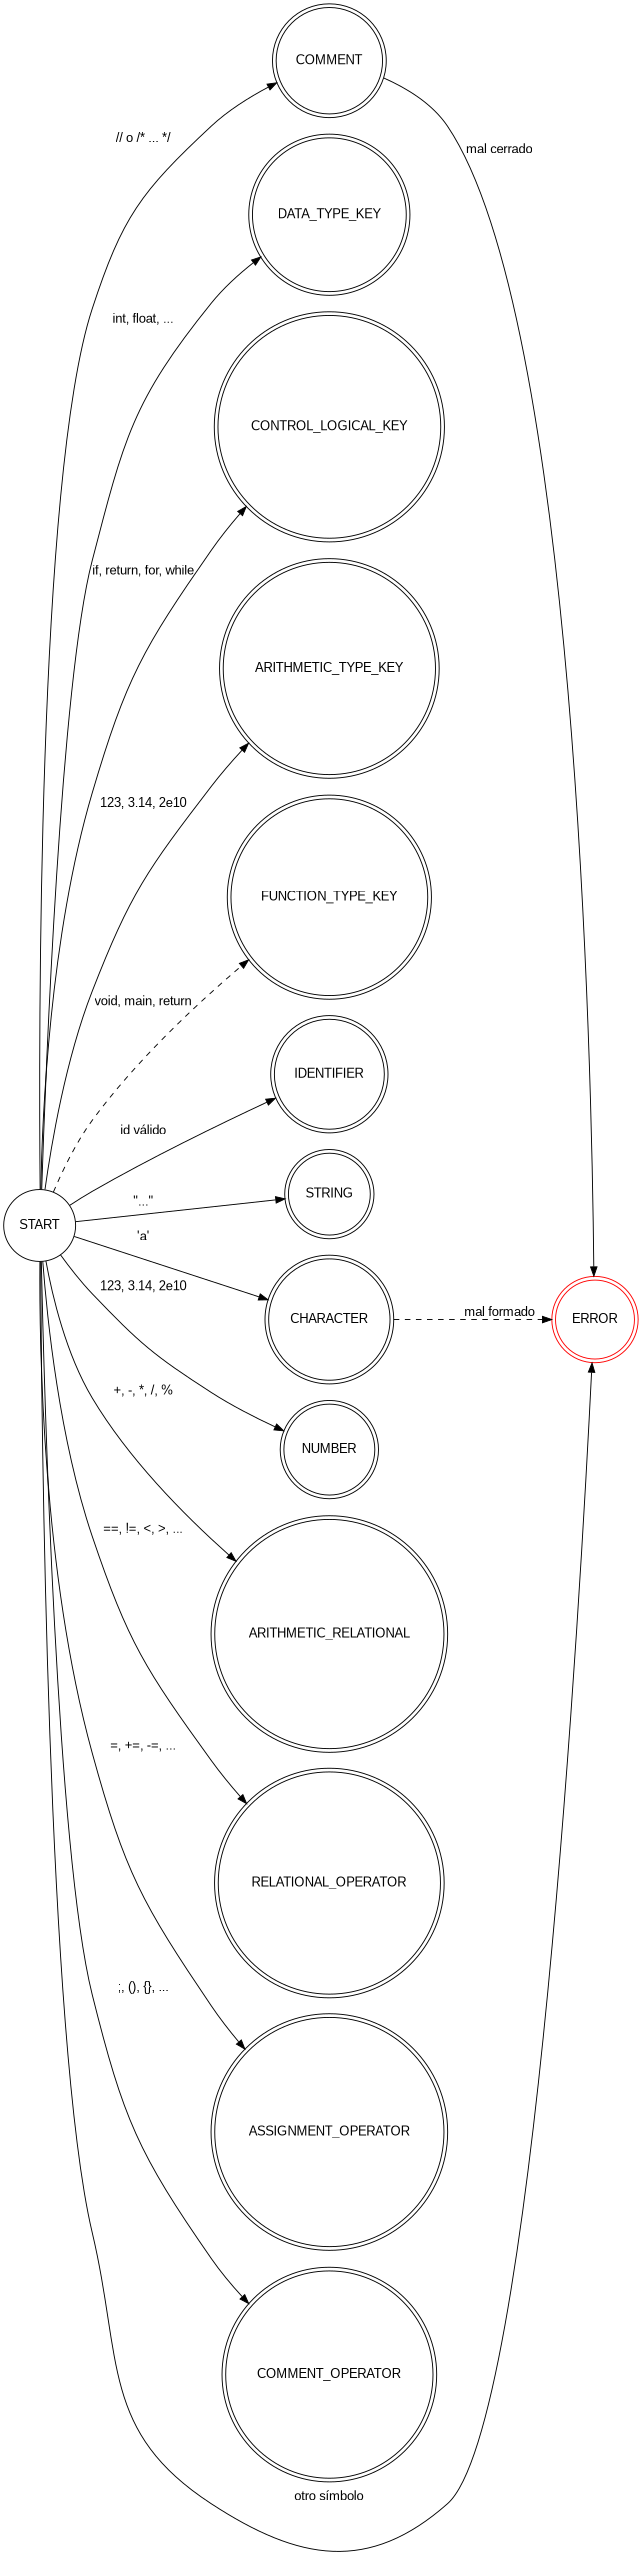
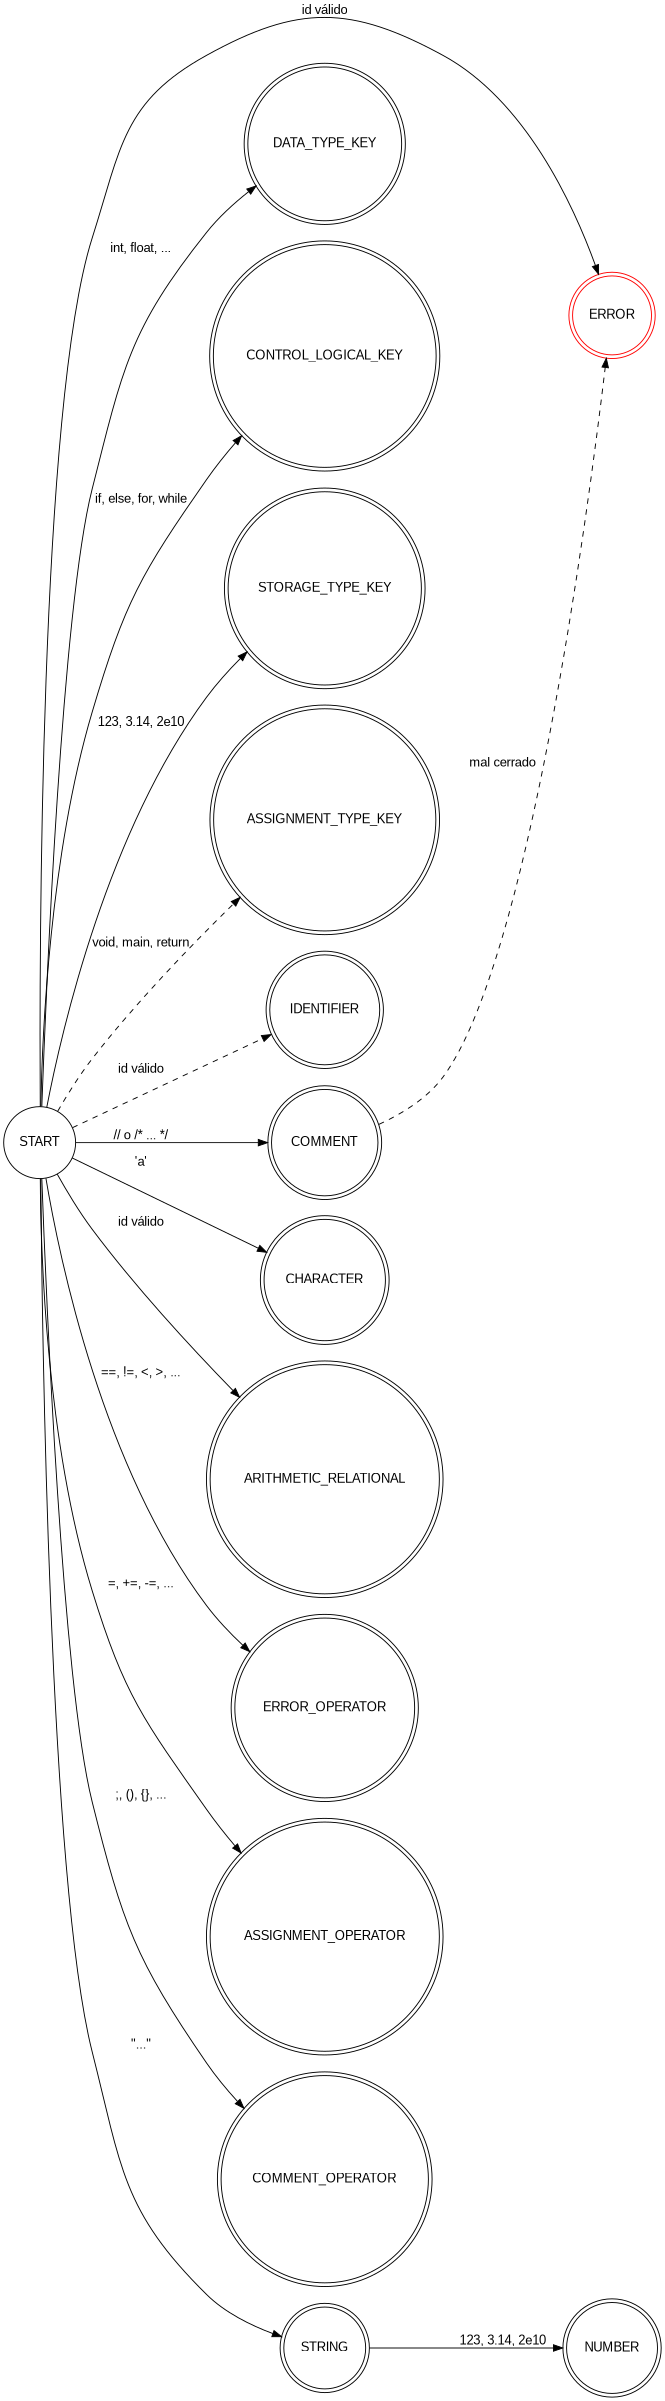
edge "START" -> "CONTROL_LOGICAL_KEY": label "if, return, for, while" -> "if, else, for, while"
edge "COMMENT" -> "ERROR": style solid -> dashed
node "ARITHMETIC_TYPE_KEY": label "ARITHMETIC_TYPE_KEY" -> "STORAGE_TYPE_KEY"
node "FUNCTION_TYPE_KEY": label "FUNCTION_TYPE_KEY" -> "ASSIGNMENT_TYPE_KEY"
edge "START" -> "IDENTIFIER": style solid -> dashed
edge "CHARACTER" -> "ERROR": removed, label "mal formado"
edge "START" -> "NUMBER": now "STRING" -> "NUMBER"
edge "START" -> "ARITHMETIC_RELATIONAL": label "+, -, *, /, %" -> "id válido"
node "RELATIONAL_OPERATOR": label "RELATIONAL_OPERATOR" -> "ERROR_OPERATOR"
edge "START" -> "ERROR": label "otro símbolo" -> "id válido"
